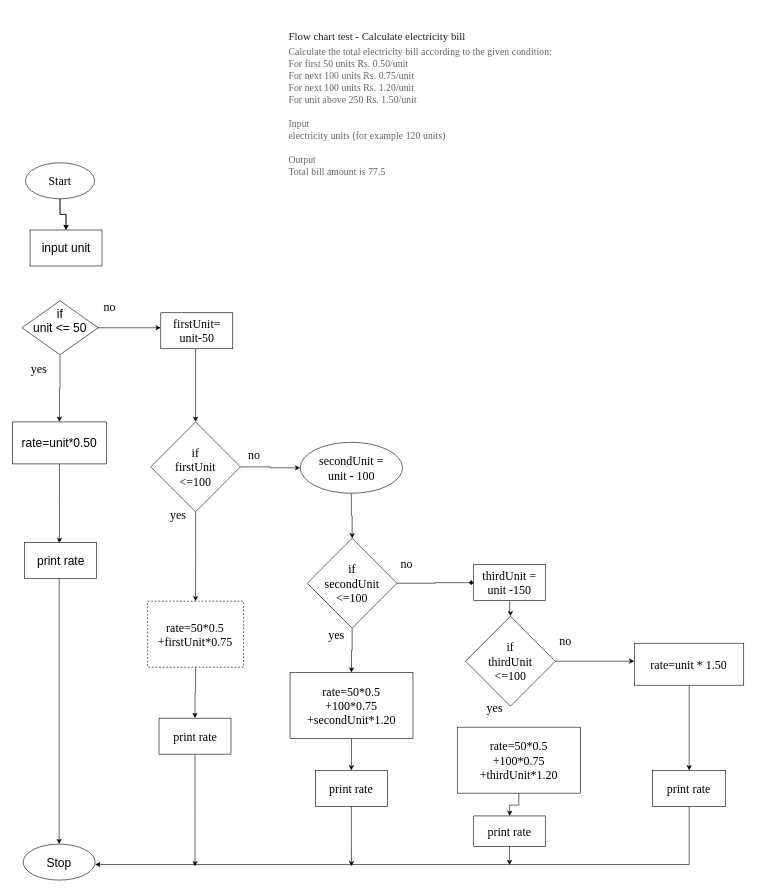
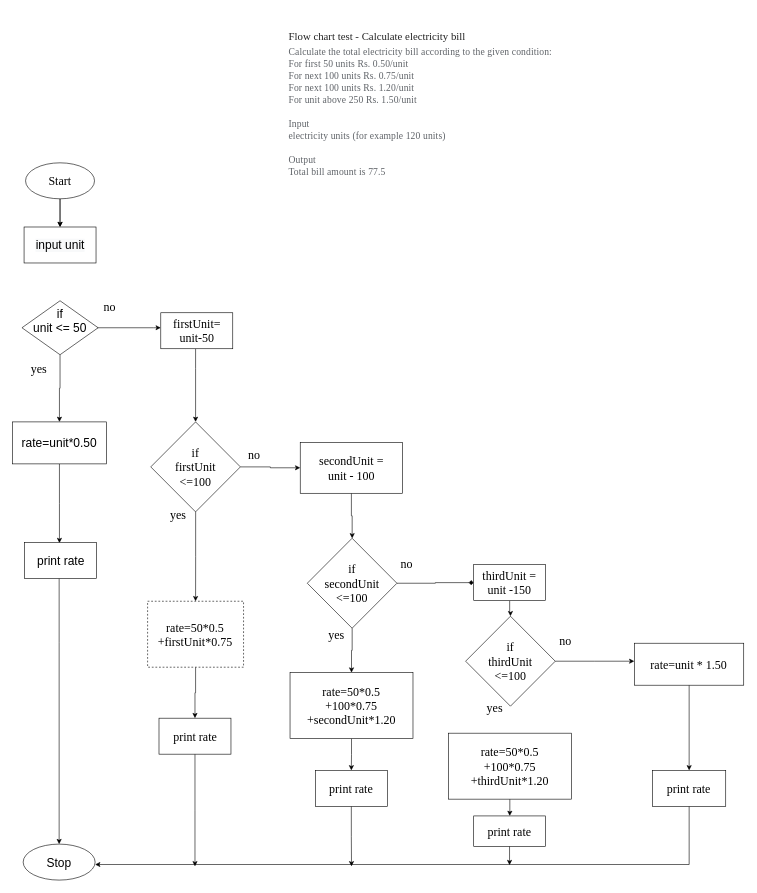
node "input unit": moved (66, 248) -> (60, 245)
node "secondUnit =unit - 100": shape ellipse -> rectangle
node "rate=50*0.5+100*0.75+thirdUnit*1.20": moved (519, 761) -> (510, 767)
